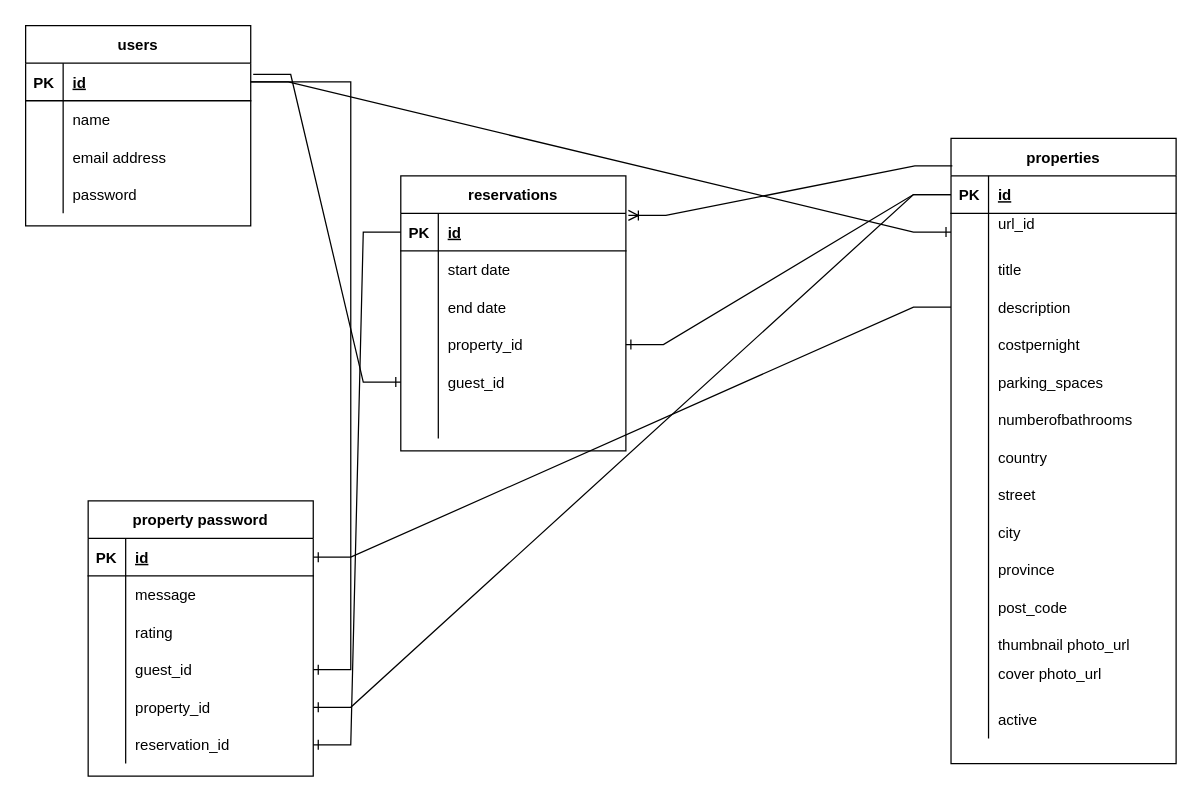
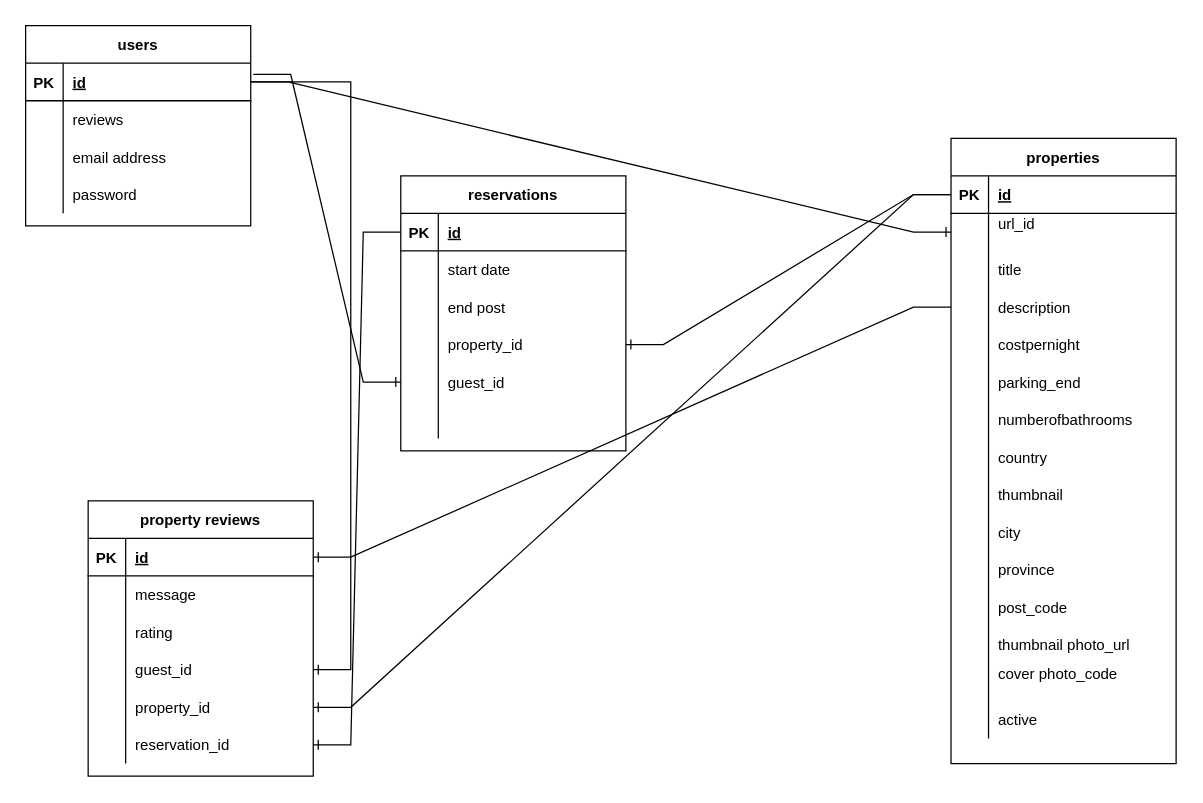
node "name": label "name" -> "reviews"
edge "properties" -> "reservations": removed
node "end date": label "end date" -> "end post"
node "parking_spaces": label "parking_spaces" -> "parking_end"
node "street": label "street" -> "thumbnail"
node "property password": label "property password" -> "property reviews"
node "cover photo_url": label "cover photo_url" -> "cover photo_code"
